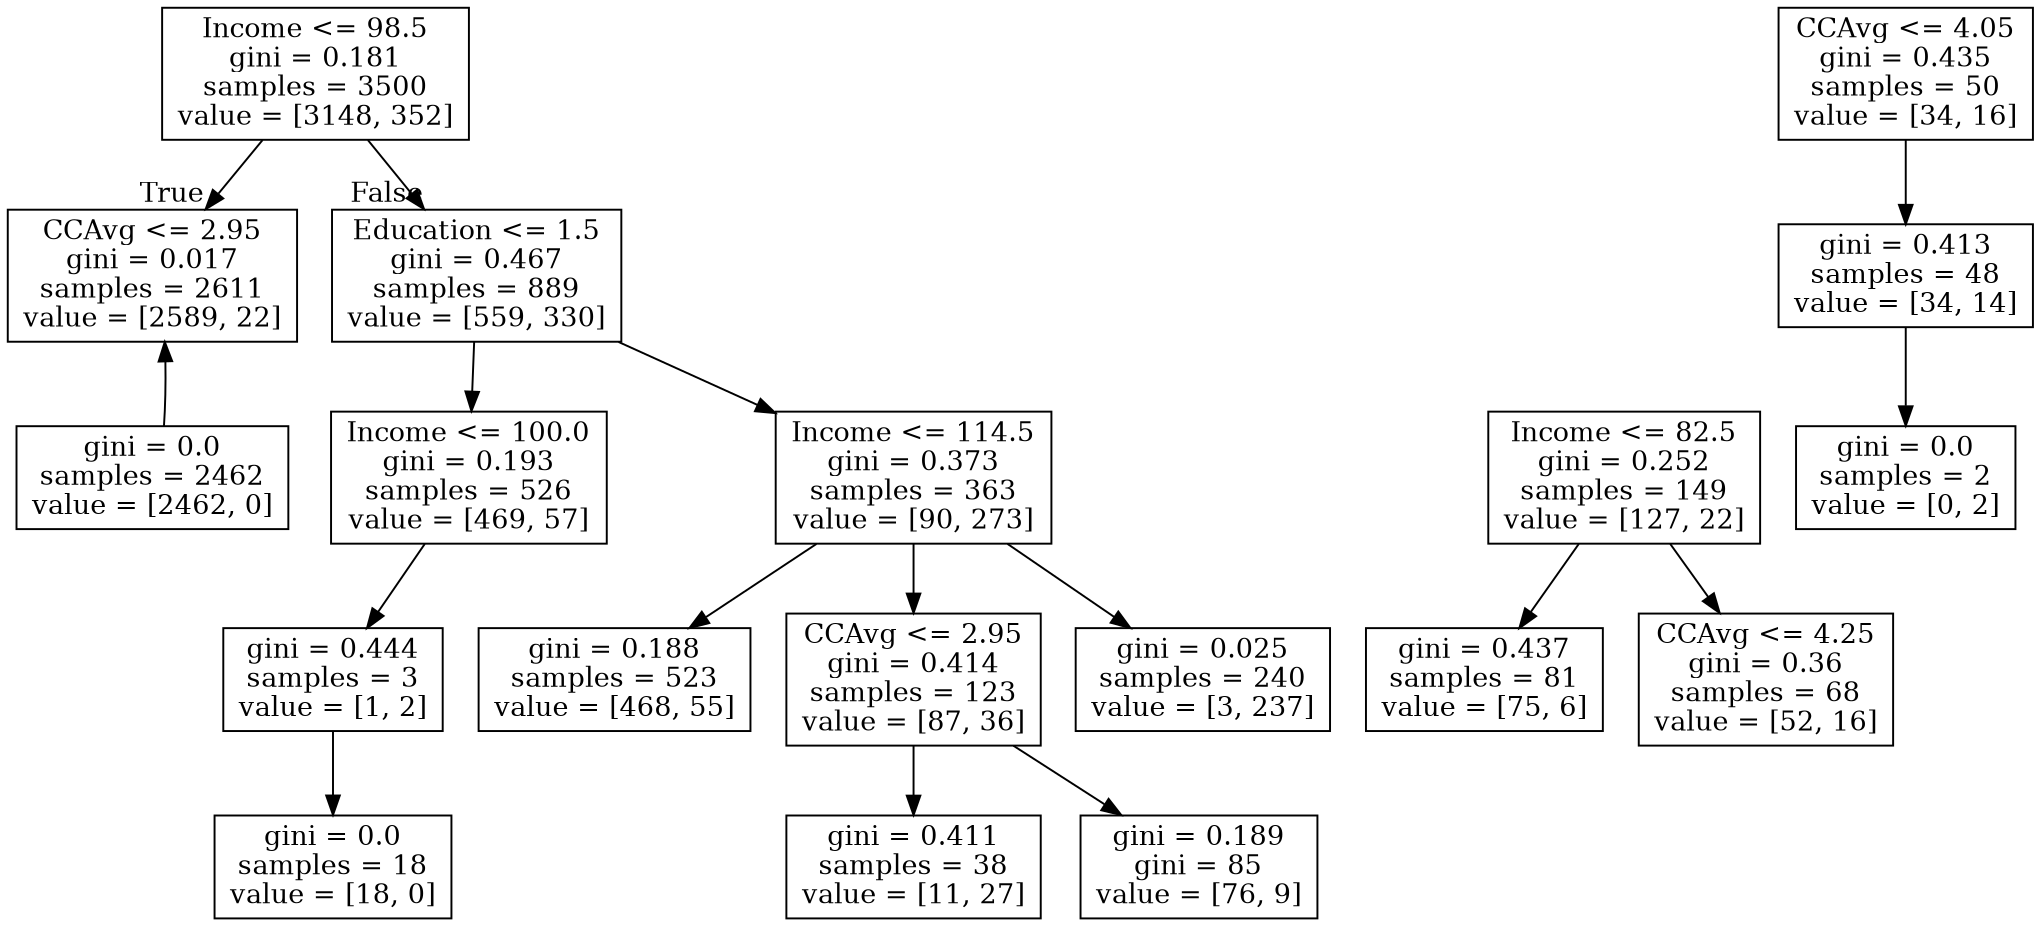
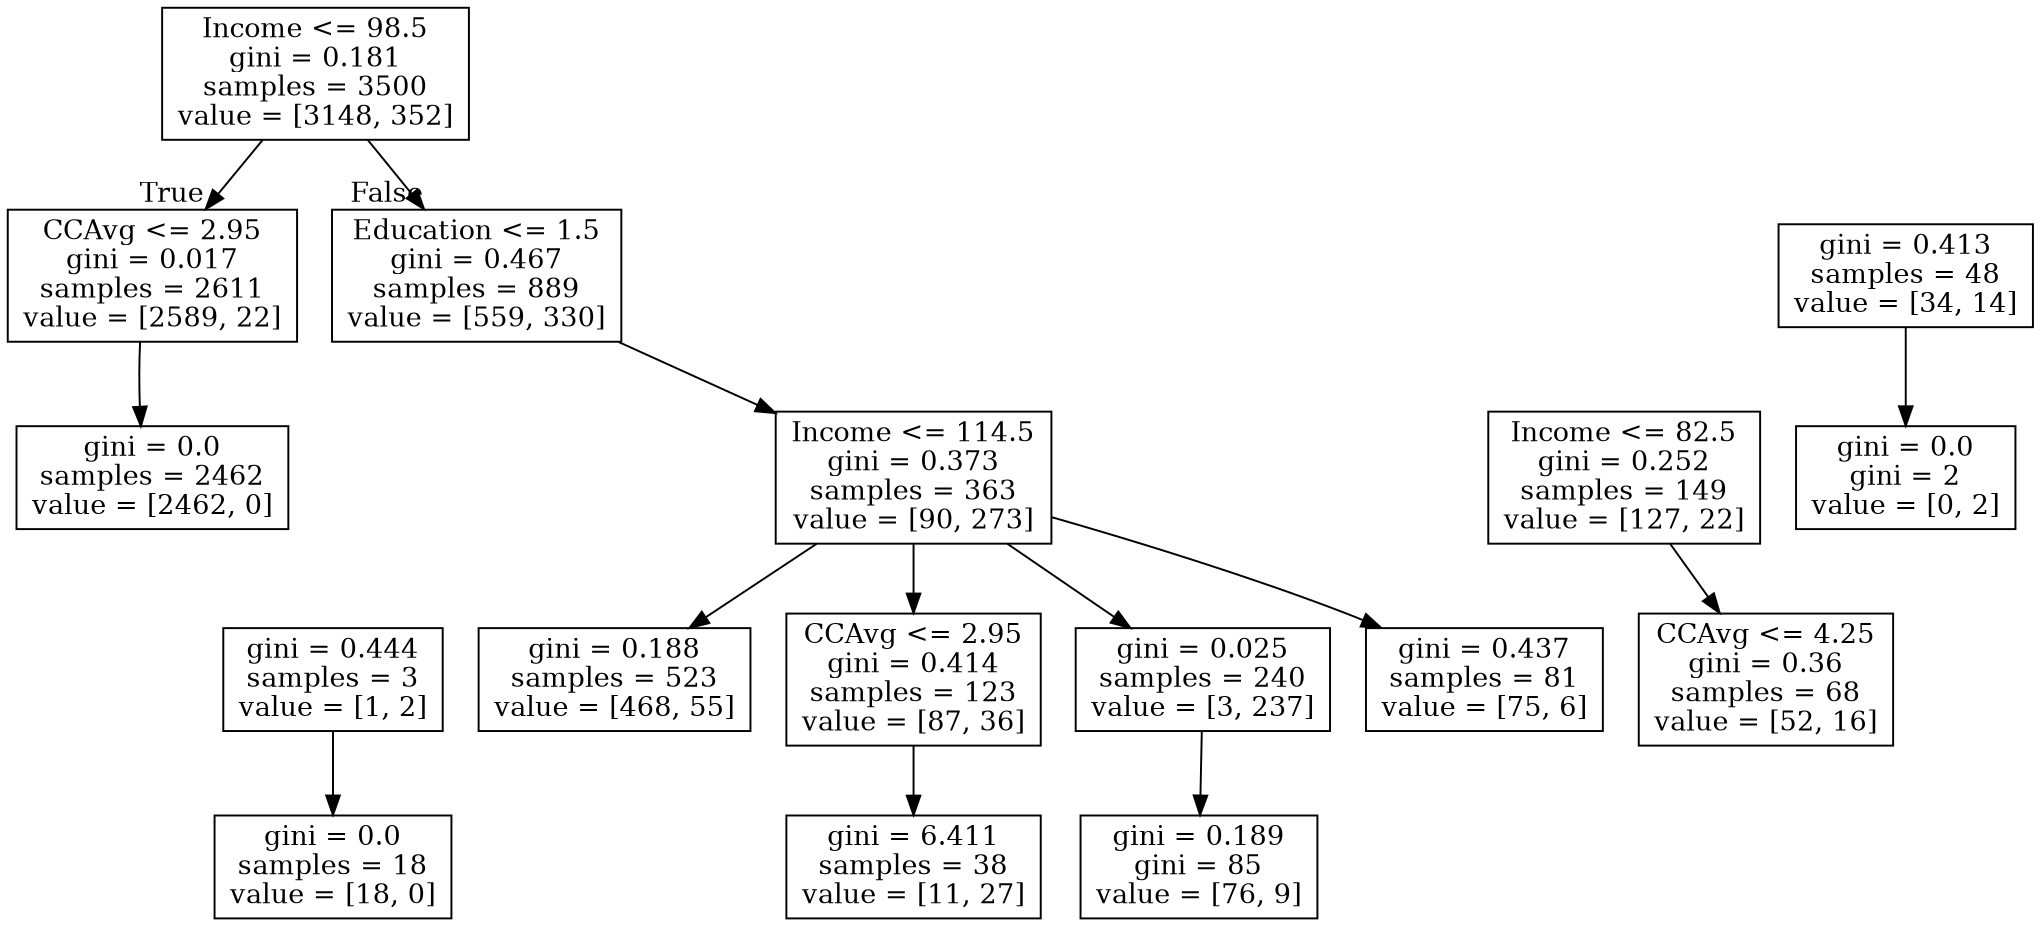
node "CCAvg <= 4.05 gini = 0.435 samples = 50 value = [34, 16]": removed
edge "gini = 0.0 samples = 2462 value = [2462, 0]" -> "CCAvg <= 2.95 gini = 0.017 samples = 2611 value = [2589, 22]": reversed
node "Income <= 100.0 gini = 0.193 samples = 526 value = [469, 57]": removed
node "gini = 0.0 samples = 2 value = [0, 2]": label "gini = 0.0 samples = 2 value = [0, 2]" -> "gini = 0.0 gini = 2 value = [0, 2]"
edge "Income <= 82.5 gini = 0.252 samples = 149 value = [127, 22]" -> "gini = 0.437 samples = 81 value = [75, 6]": now "Income <= 114.5 gini = 0.373 samples = 363 value = [90, 273]" -> "gini = 0.437 samples = 81 value = [75, 6]"
edge "CCAvg <= 2.95 gini = 0.414 samples = 123 value = [87, 36]" -> "gini = 0.189 gini = 85 value = [76, 9]": now "gini = 0.025 samples = 240 value = [3, 237]" -> "gini = 0.189 gini = 85 value = [76, 9]"
node "gini = 0.411 samples = 38 value = [11, 27]": label "gini = 0.411 samples = 38 value = [11, 27]" -> "gini = 6.411 samples = 38 value = [11, 27]"
